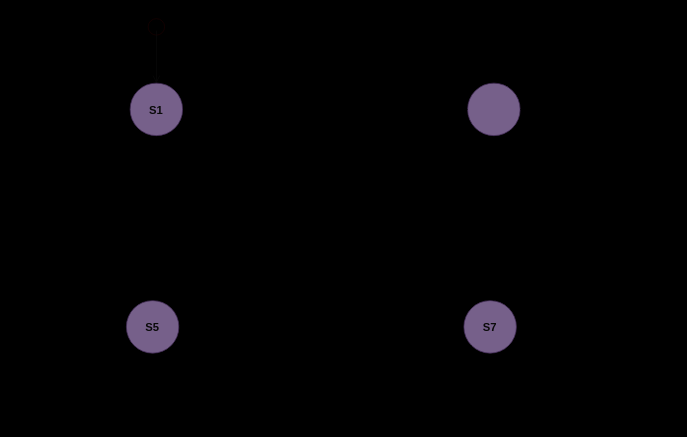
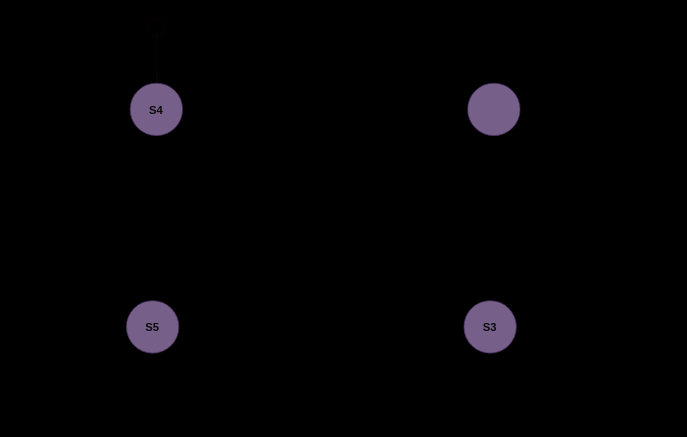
node "S1": label "S1" -> "S4"
node "S7": label "S7" -> "S3"
